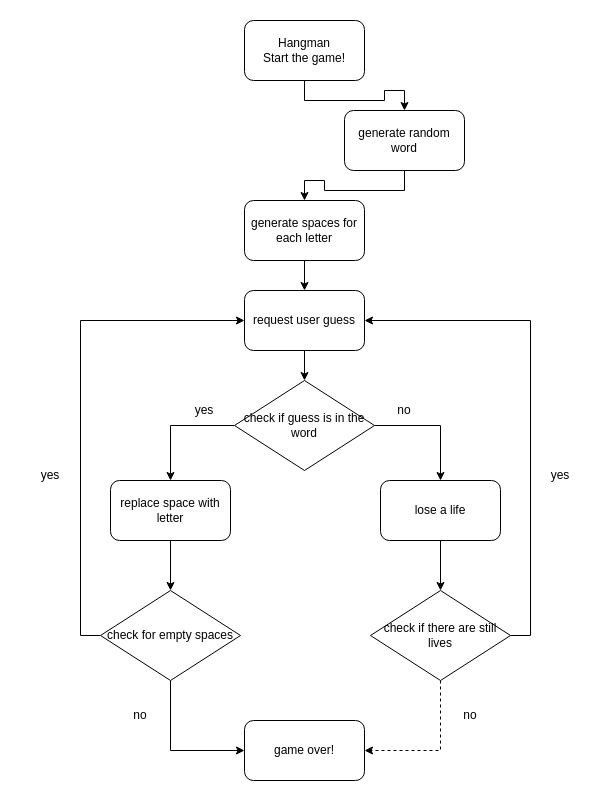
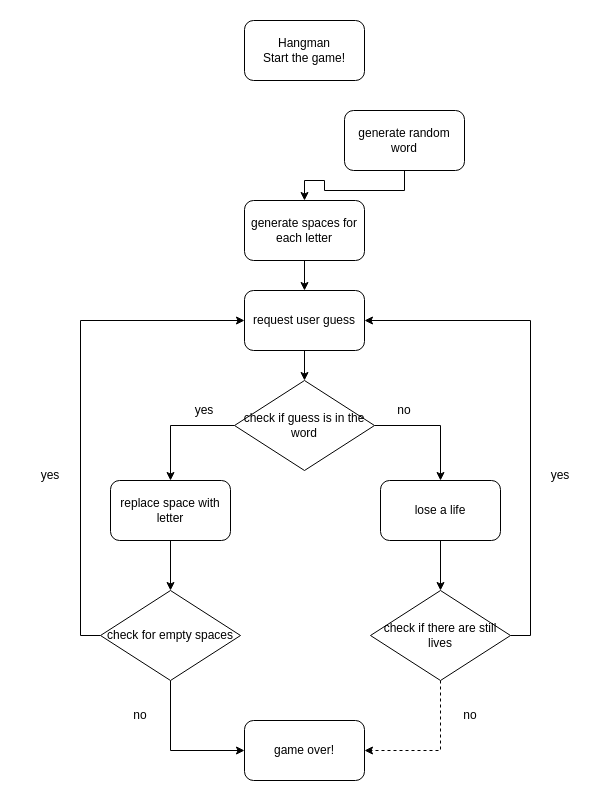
edge "Hangman Start the game!" -> "generate random word": removed
